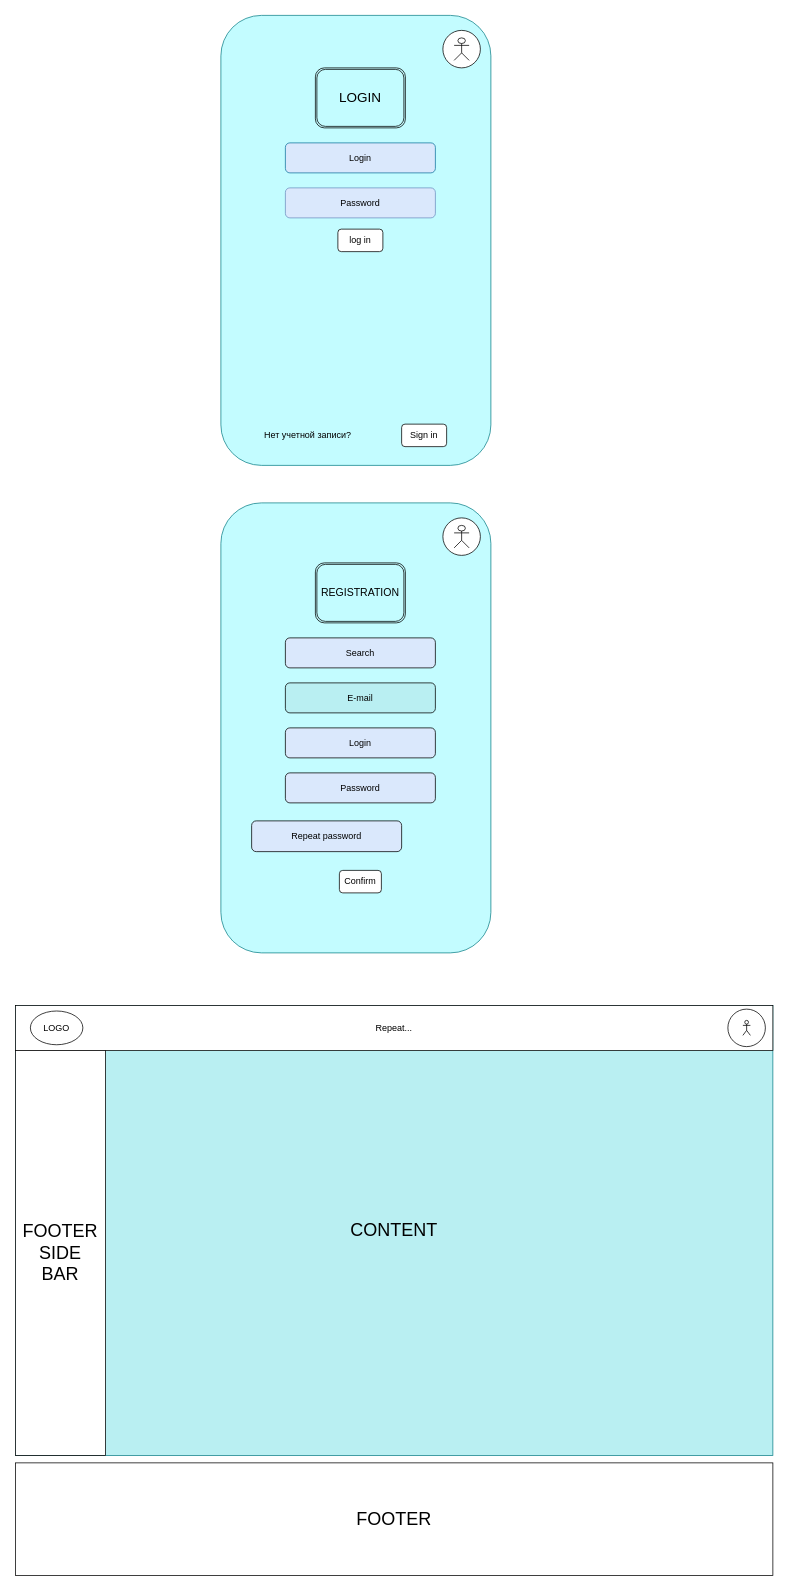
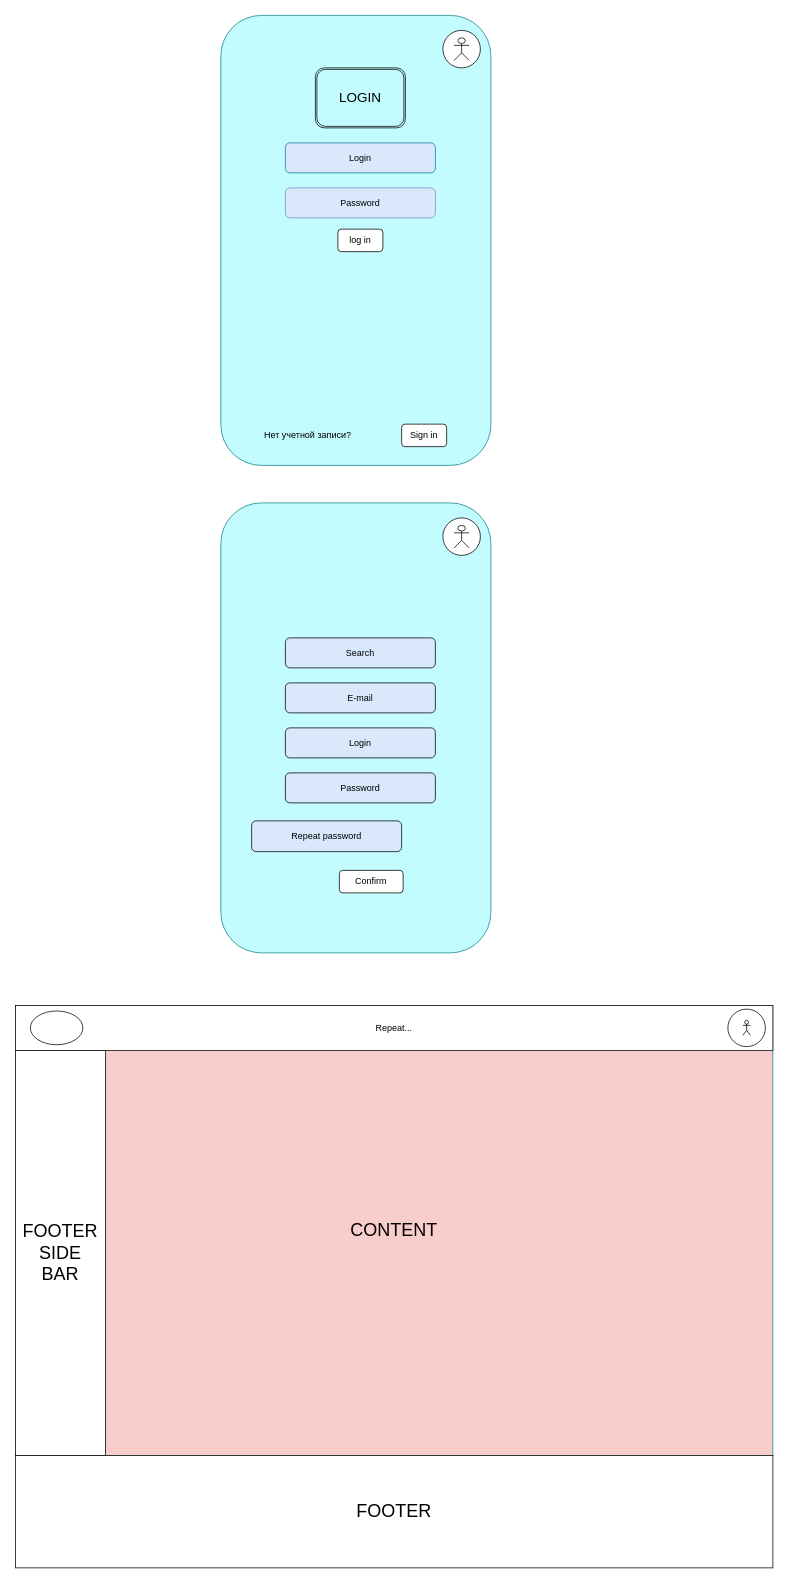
node "REGISTRATION": removed
node "E-mail": fillcolor #b9eff2 -> #dae8fc
node "Confirm": size 42x23 -> 64x23
node "LOGO": removed
node "CONTENT": fillcolor #b9eff2 -> #f8cecc
node "FOOTER": moved (394, 1519) -> (394, 1512)
